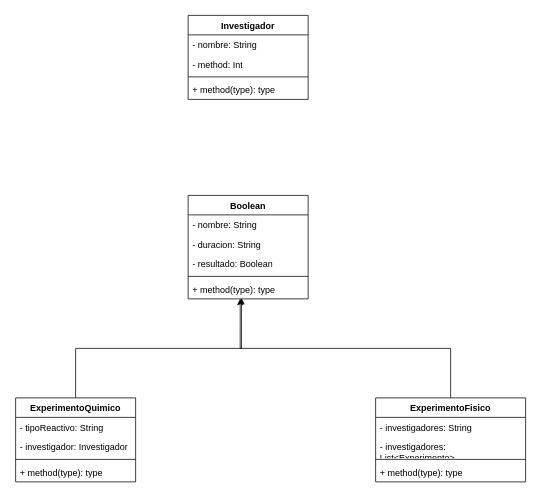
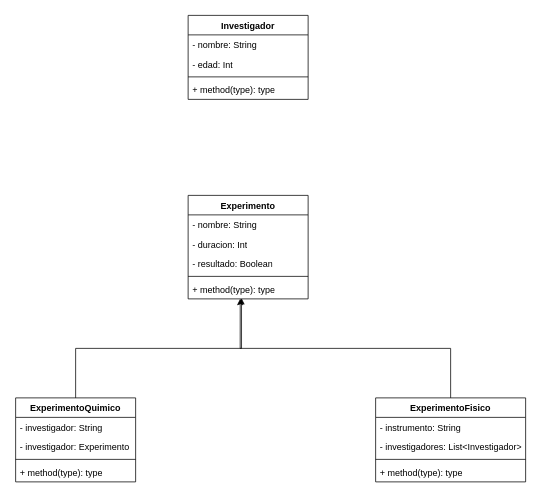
node "- method: Int": label "- method: Int" -> "- edad: Int"
node "Boolean": label "Boolean" -> "Experimento"
node "- duracion: String": label "- duracion: String" -> "- duracion: Int"
node "- tipoReactivo: String": label "- tipoReactivo: String" -> "- investigador: String"
node "- investigadores: String": label "- investigadores: String" -> "- instrumento: String"
node "- investigador: Investigador": label "- investigador: Investigador" -> "- investigador: Experimento"
node "- investigadores: List<Experimento>": label "- investigadores: List<Experimento>" -> "- investigadores: List<Investigador>"
